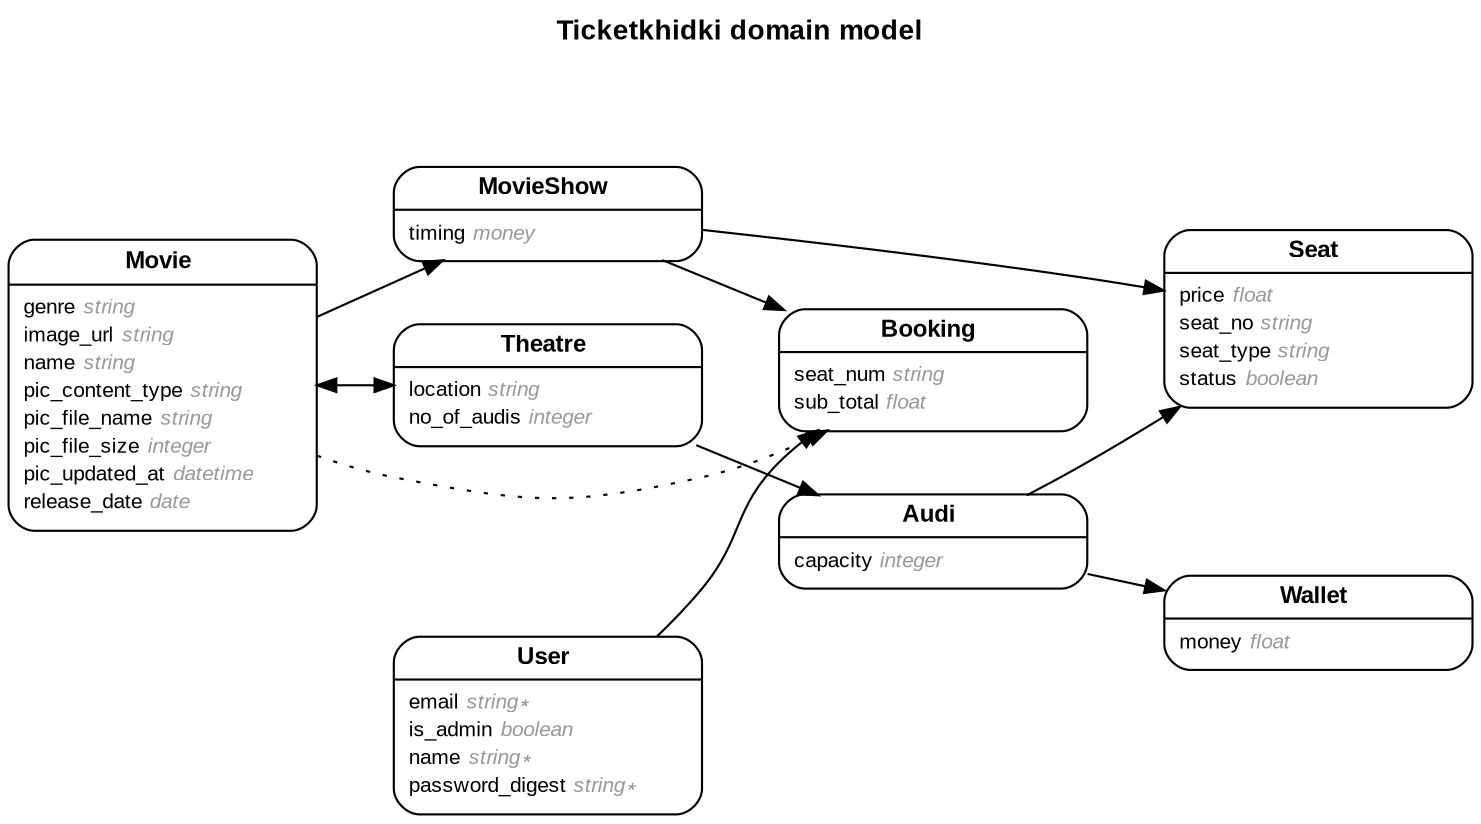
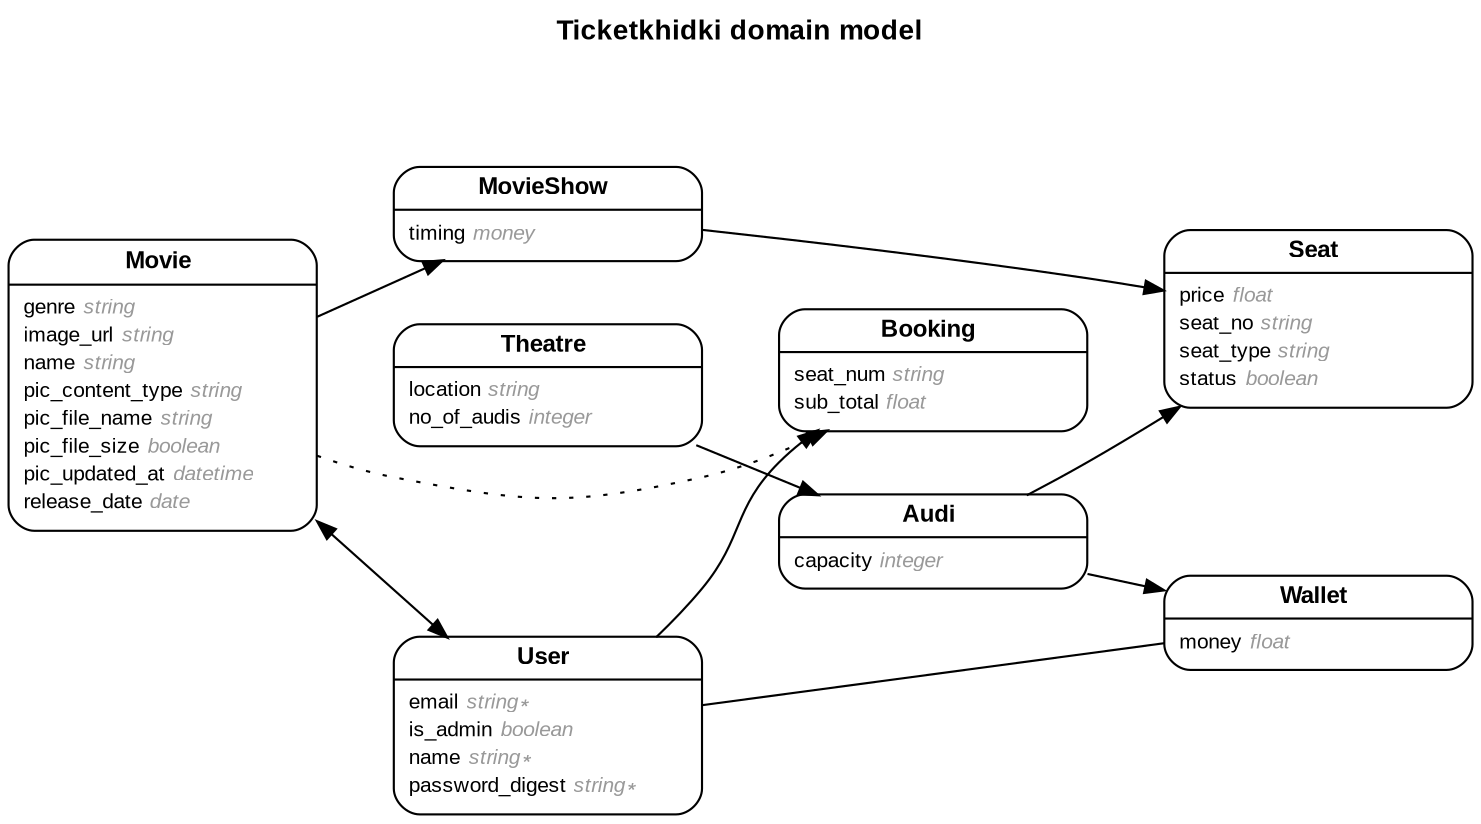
edge "MovieShow" -- "Booking": removed
edge "Movie" -- "Theatre": now "Movie" -- "User"
node "Movie": text "integer" -> "boolean"
edge "Wallet" -- "User": added
